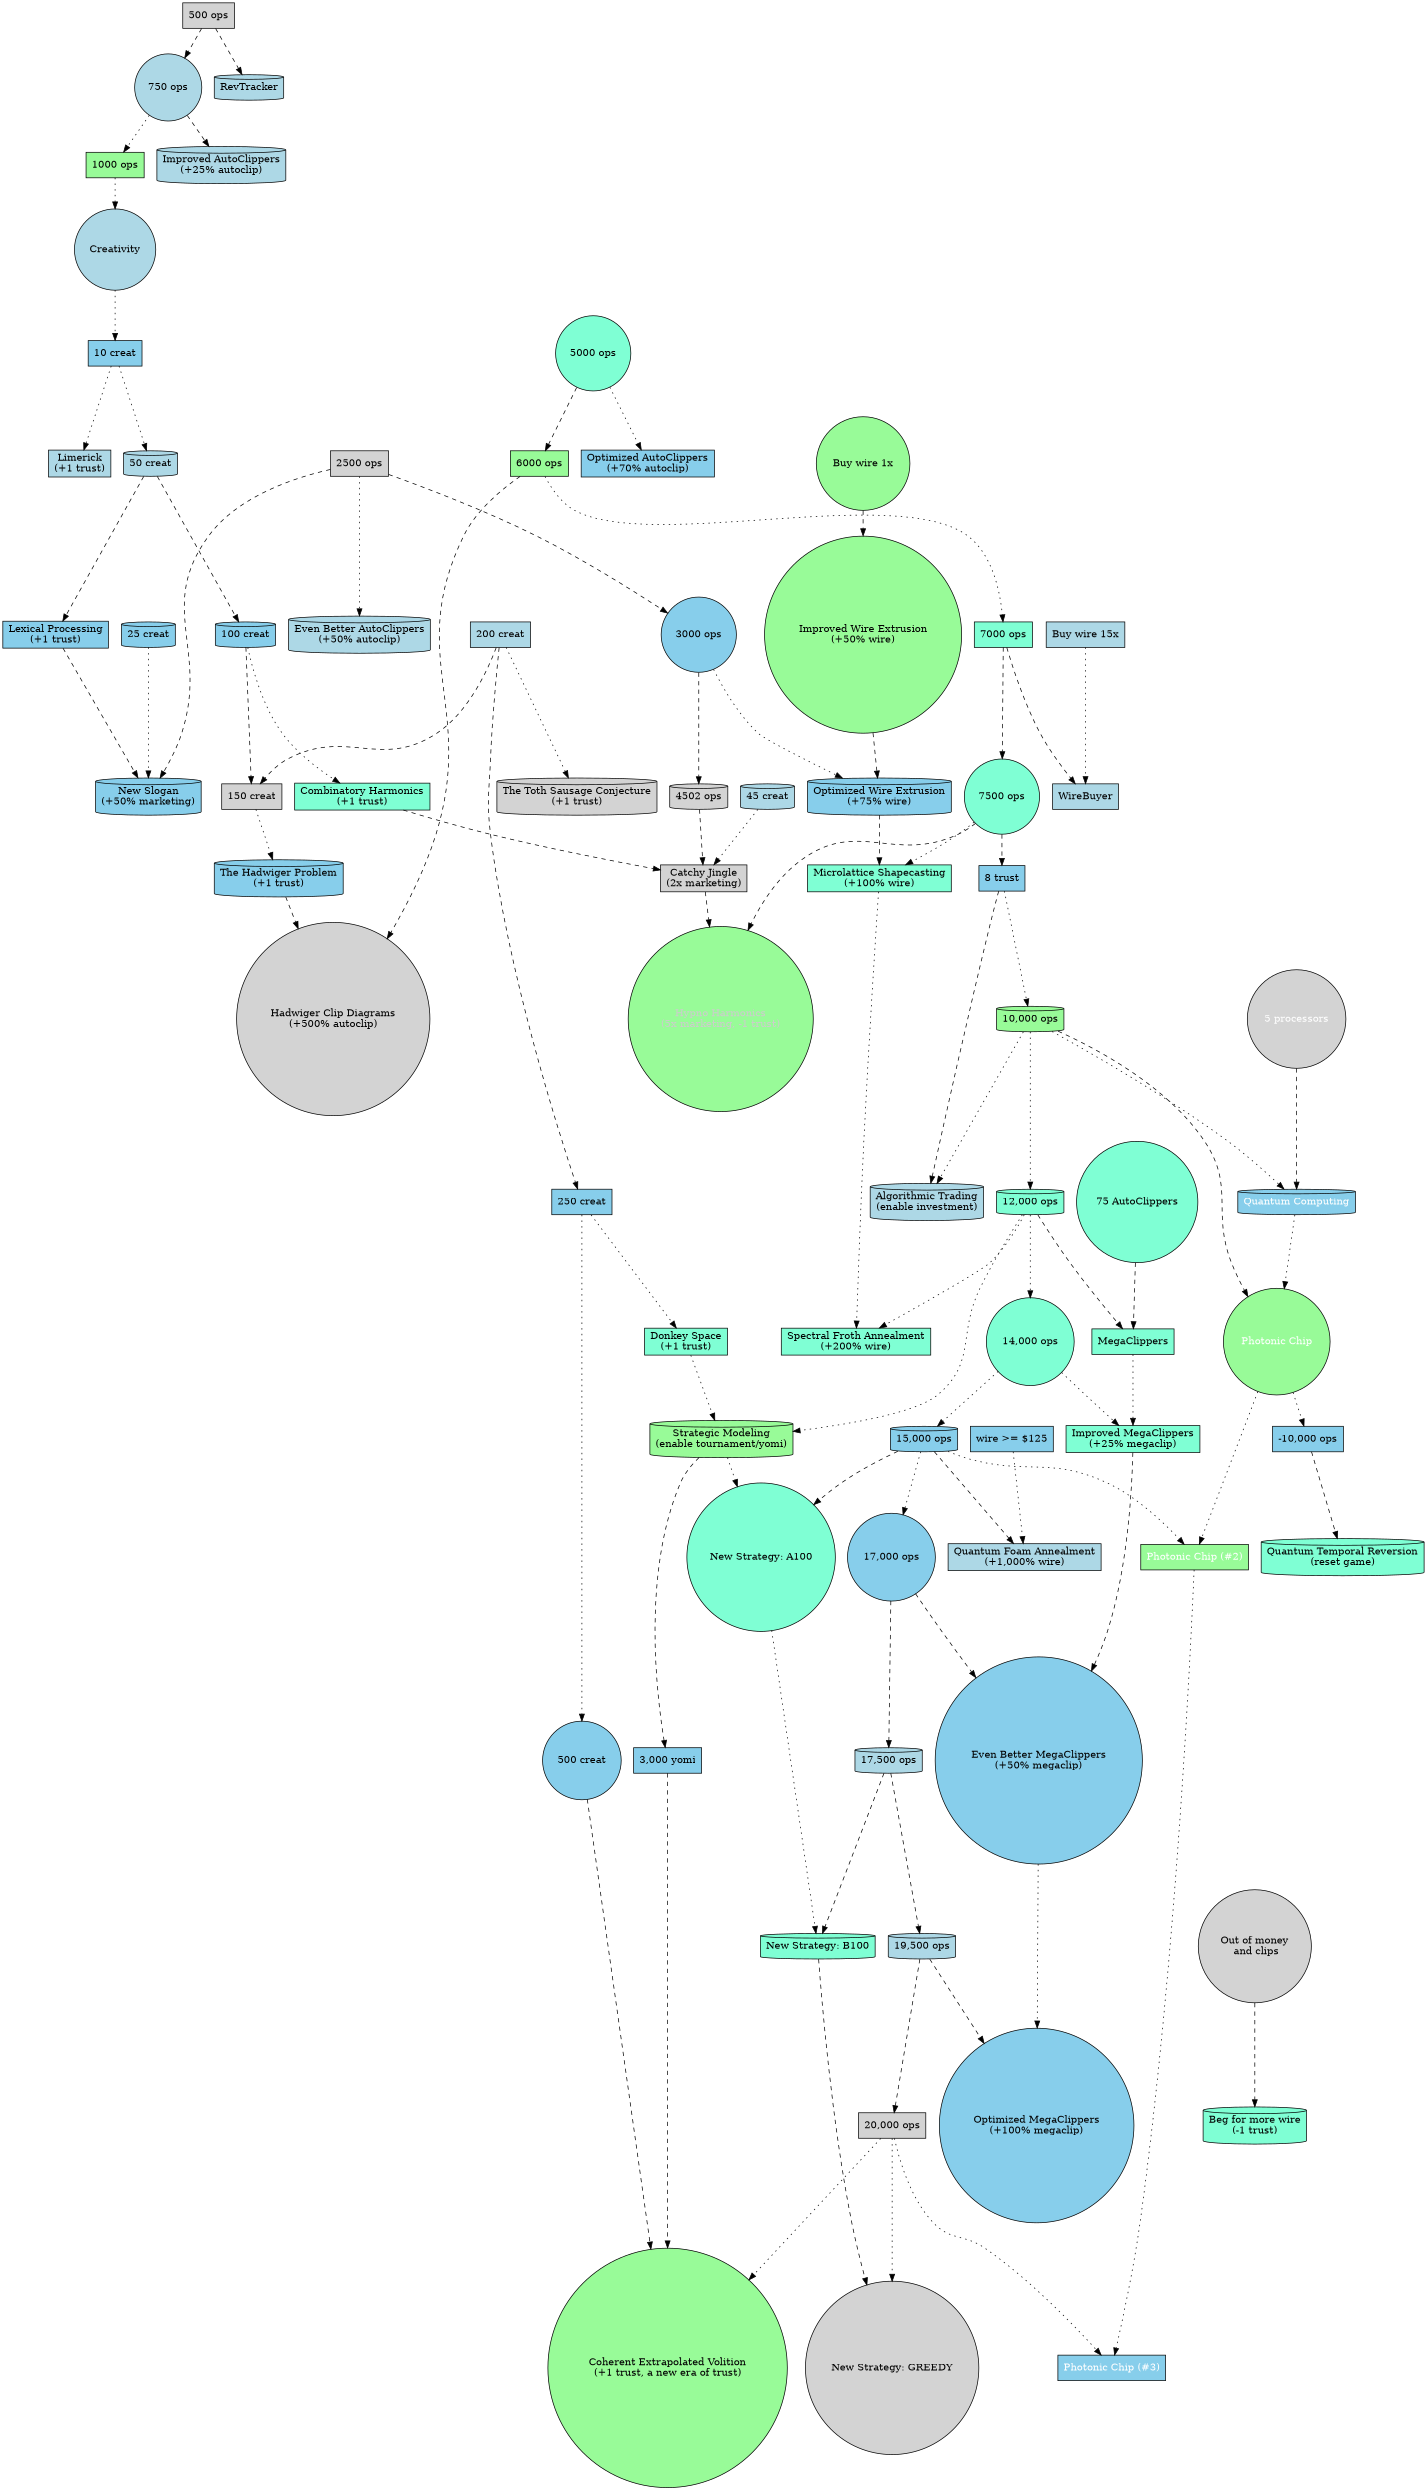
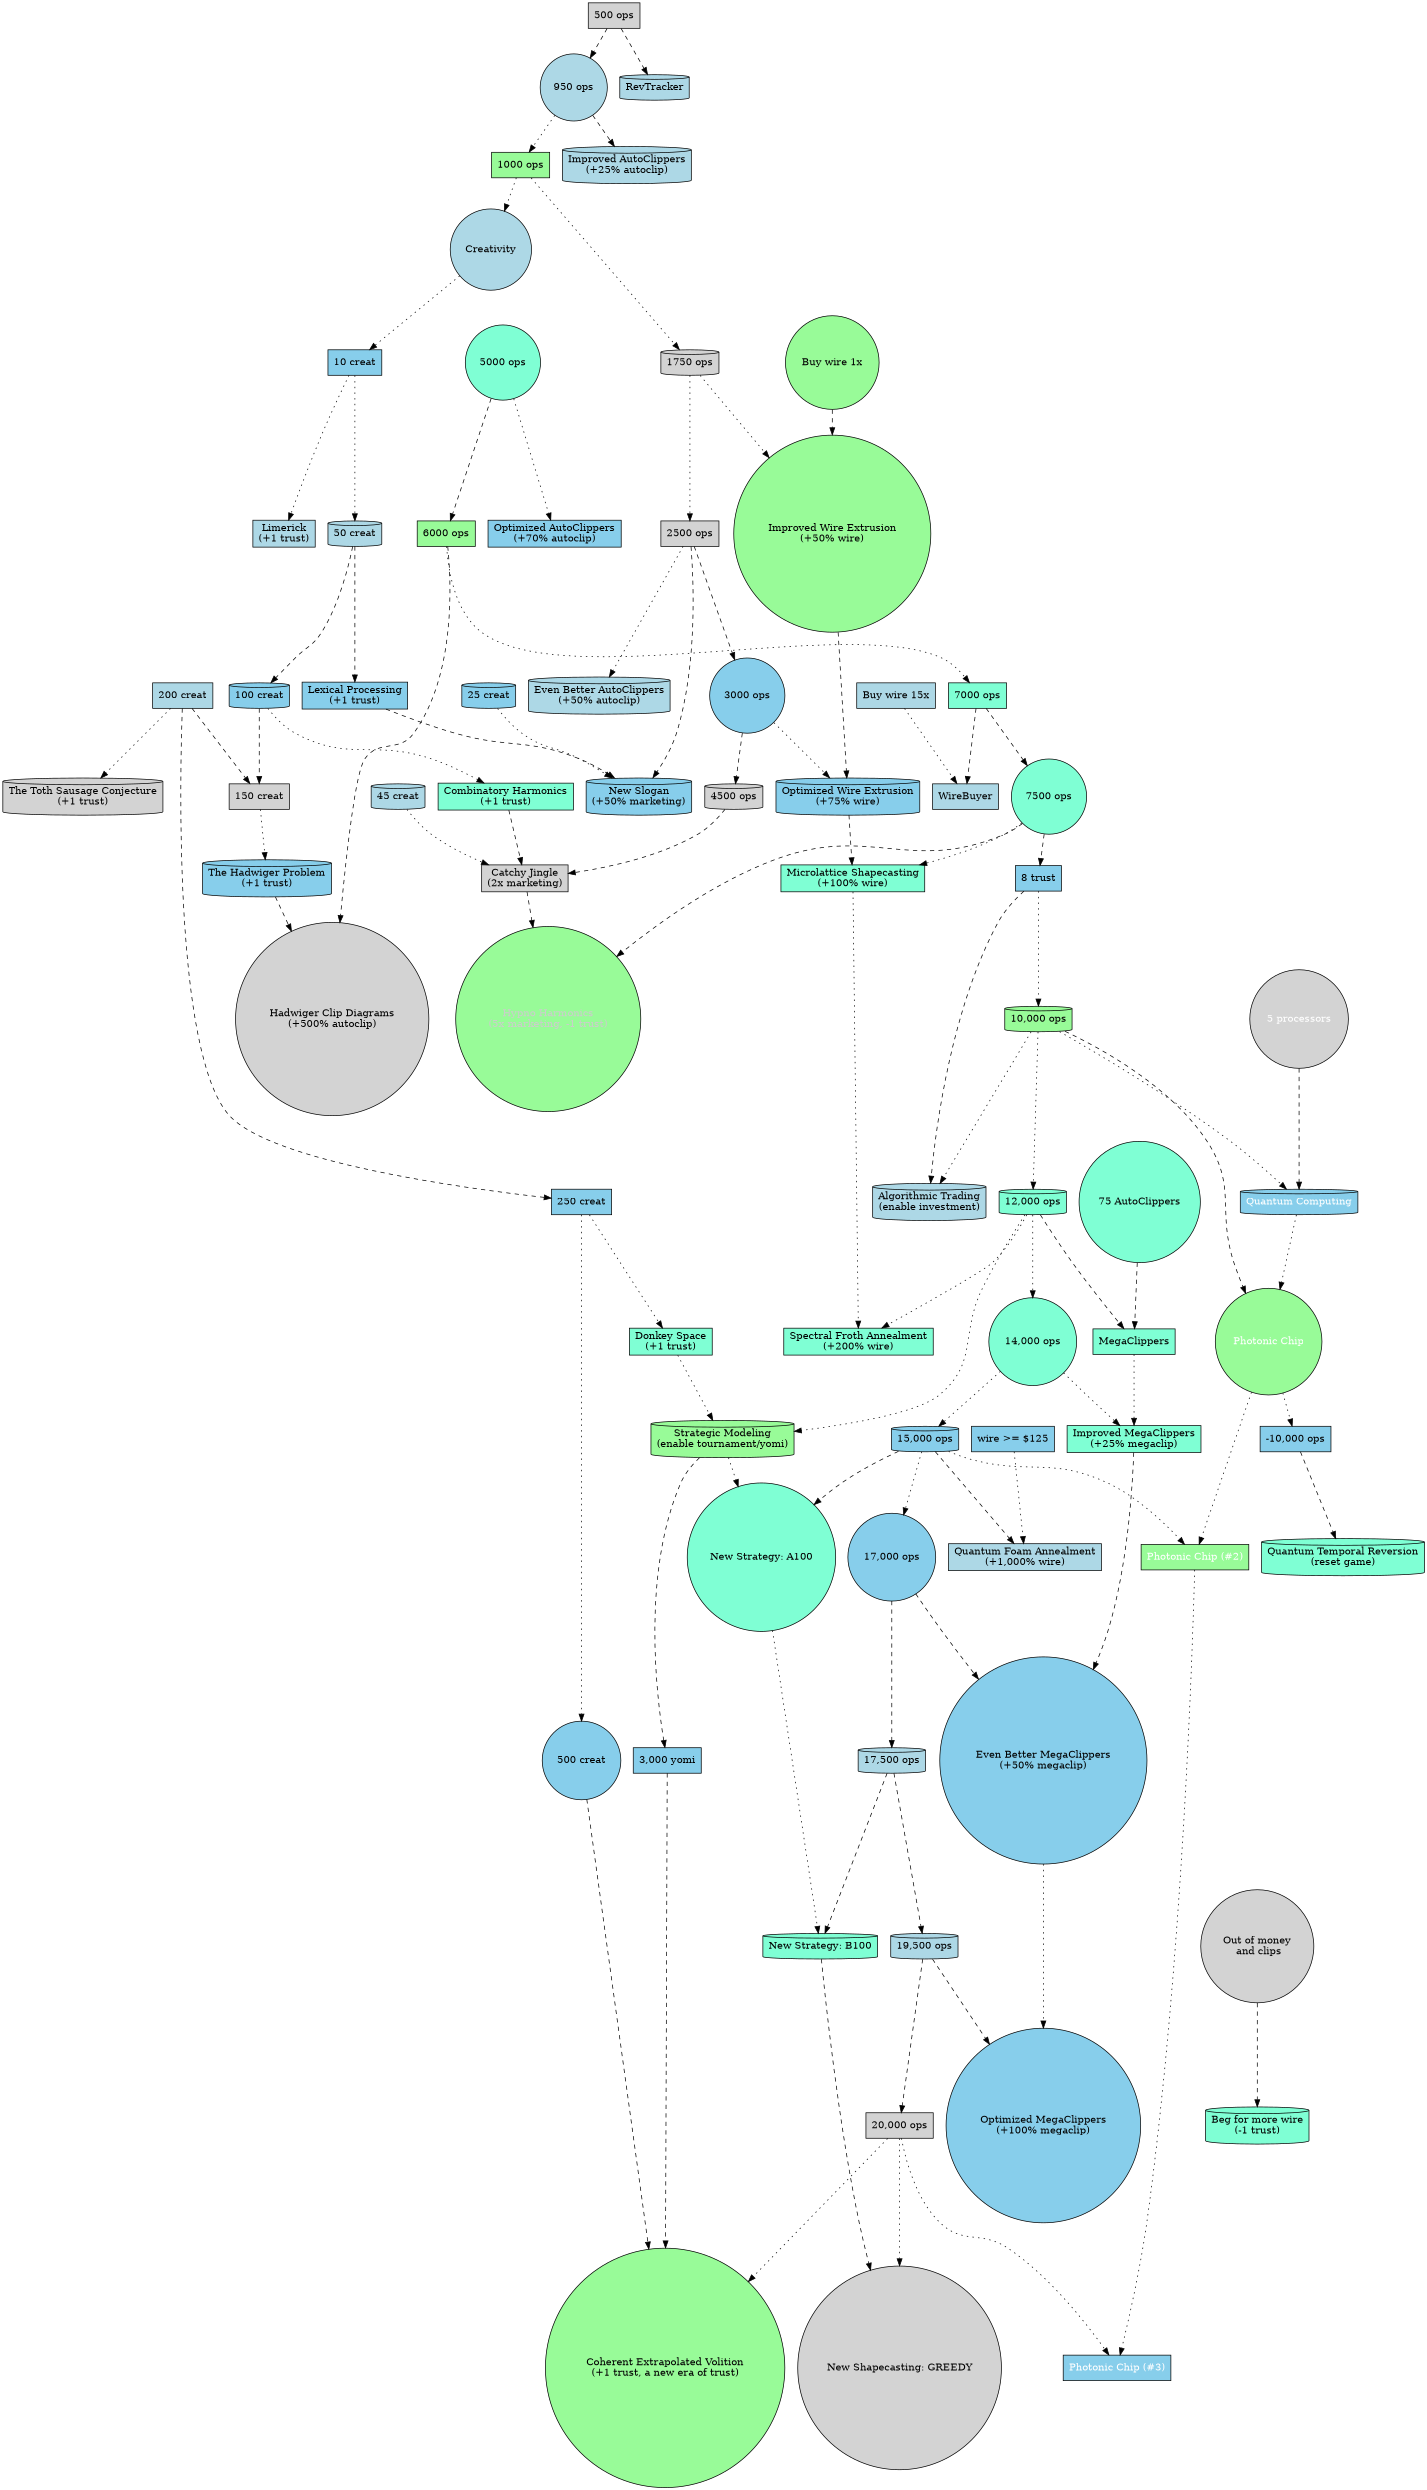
node "750 ops": label "750 ops" -> "950 ops"
node "1750 ops": added
node "4502 ops": label "4502 ops" -> "4500 ops"
node "New Strategy: GREEDY": label "New Strategy: GREEDY" -> "New Shapecasting: GREEDY"
